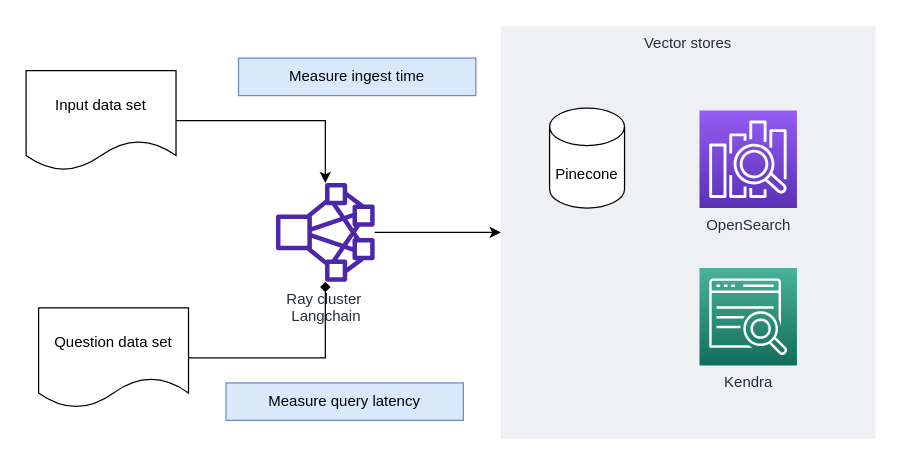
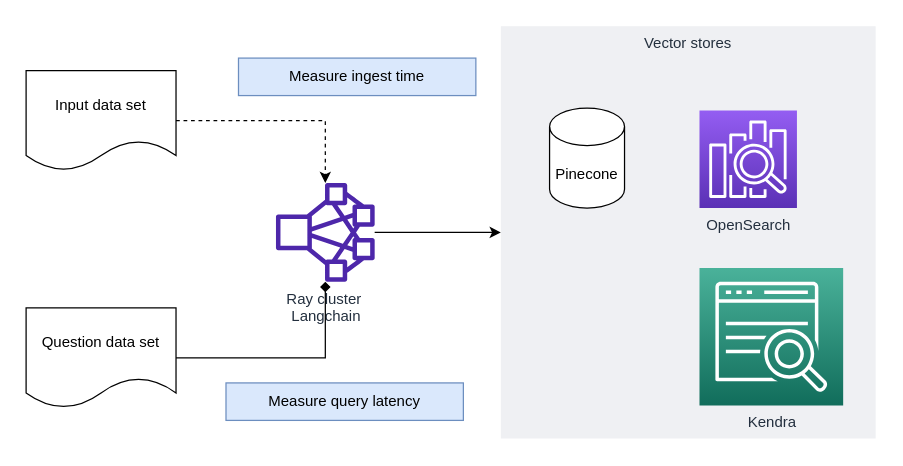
edge "Input data set" -> "Ray cluster Langchain": style solid -> dashed
node "Kendra": size 98x98 -> 144x138
node "Question data set": moved (113, 358) -> (101, 358)
